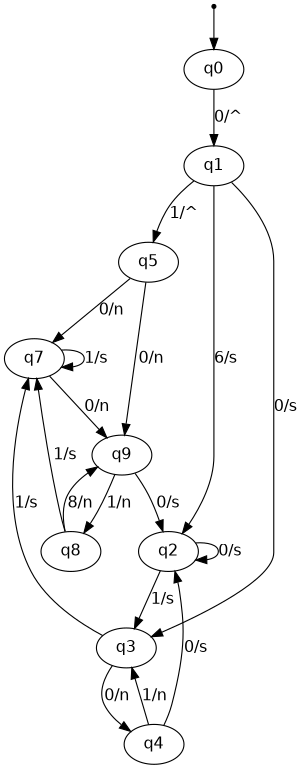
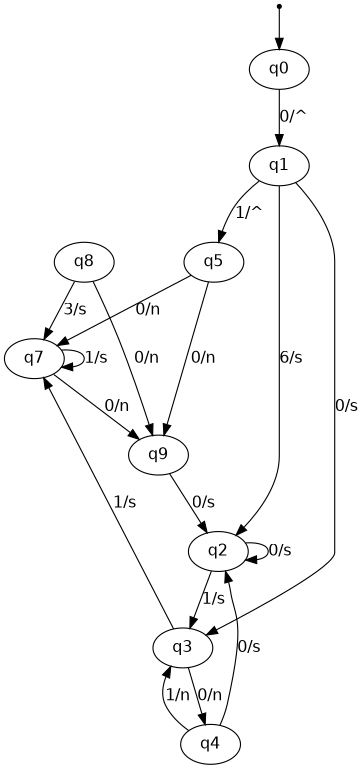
edge "q8" -> "q7": label "1/s" -> "3/s"
edge "q9" -> "q8": removed, label "1/n"
edge "q8" -> "q9": label "8/n" -> "0/n"
